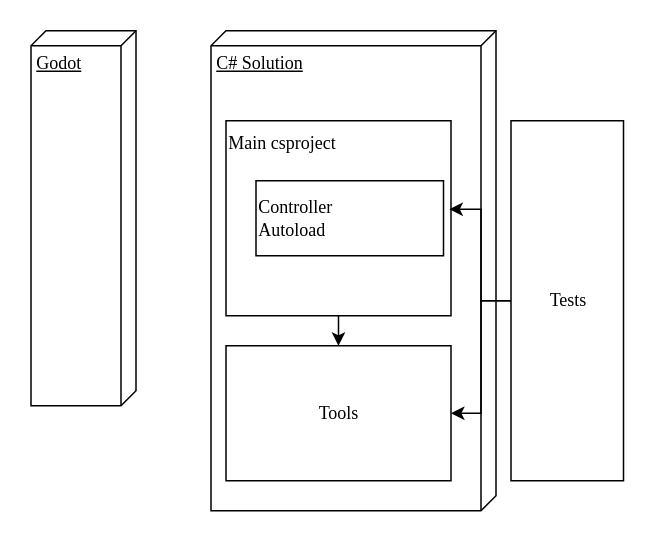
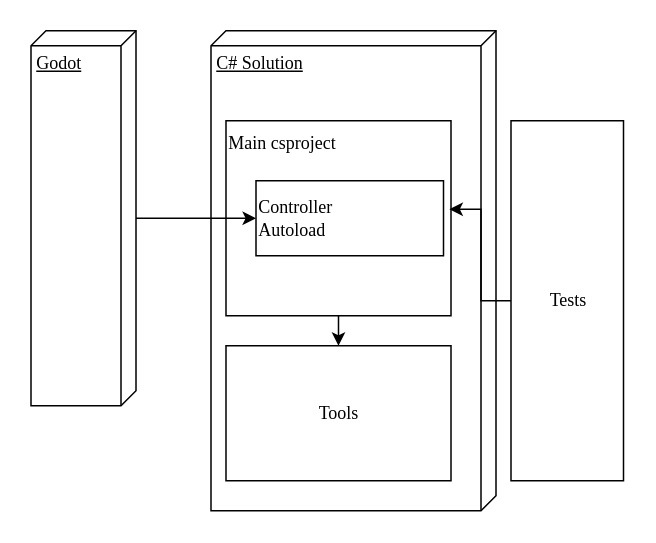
edge "Godot" -> "Controller Autoload": added
edge "Tests" -> "Tools": removed
